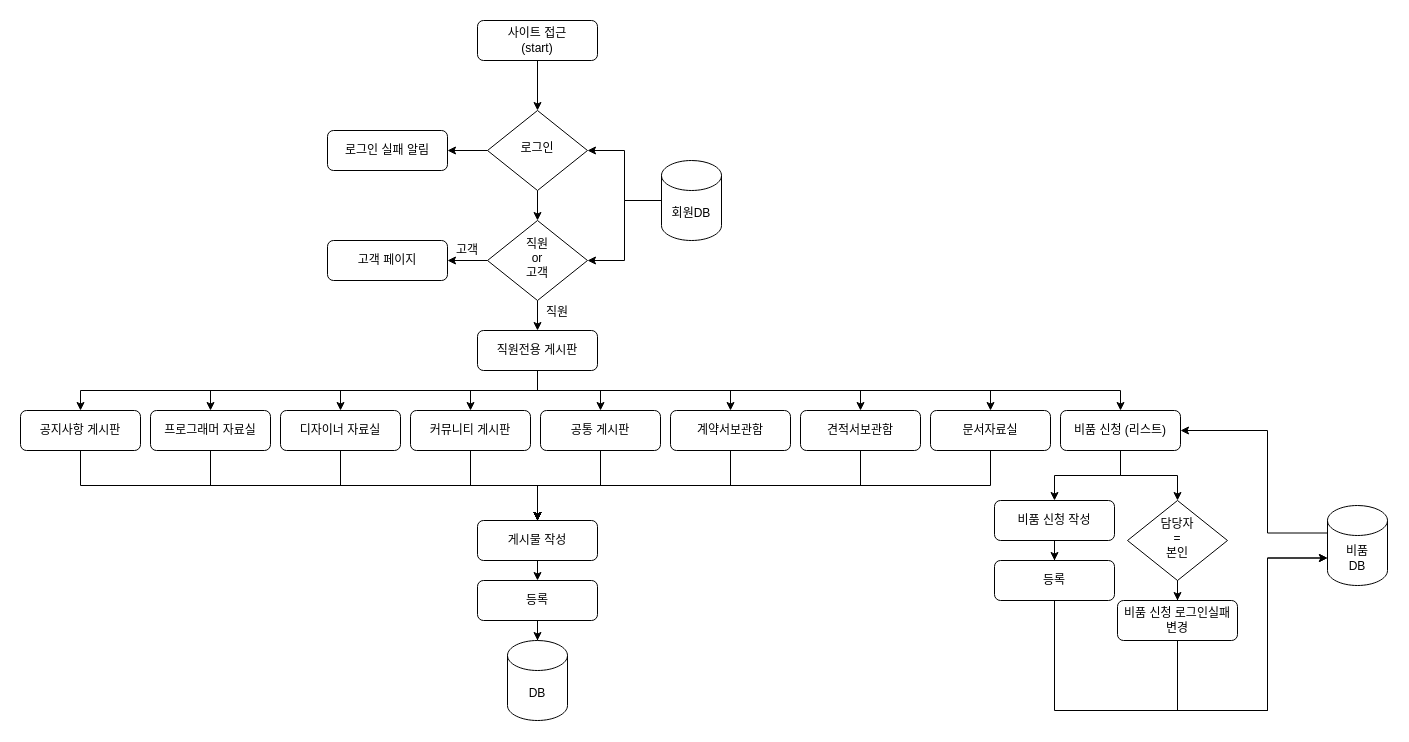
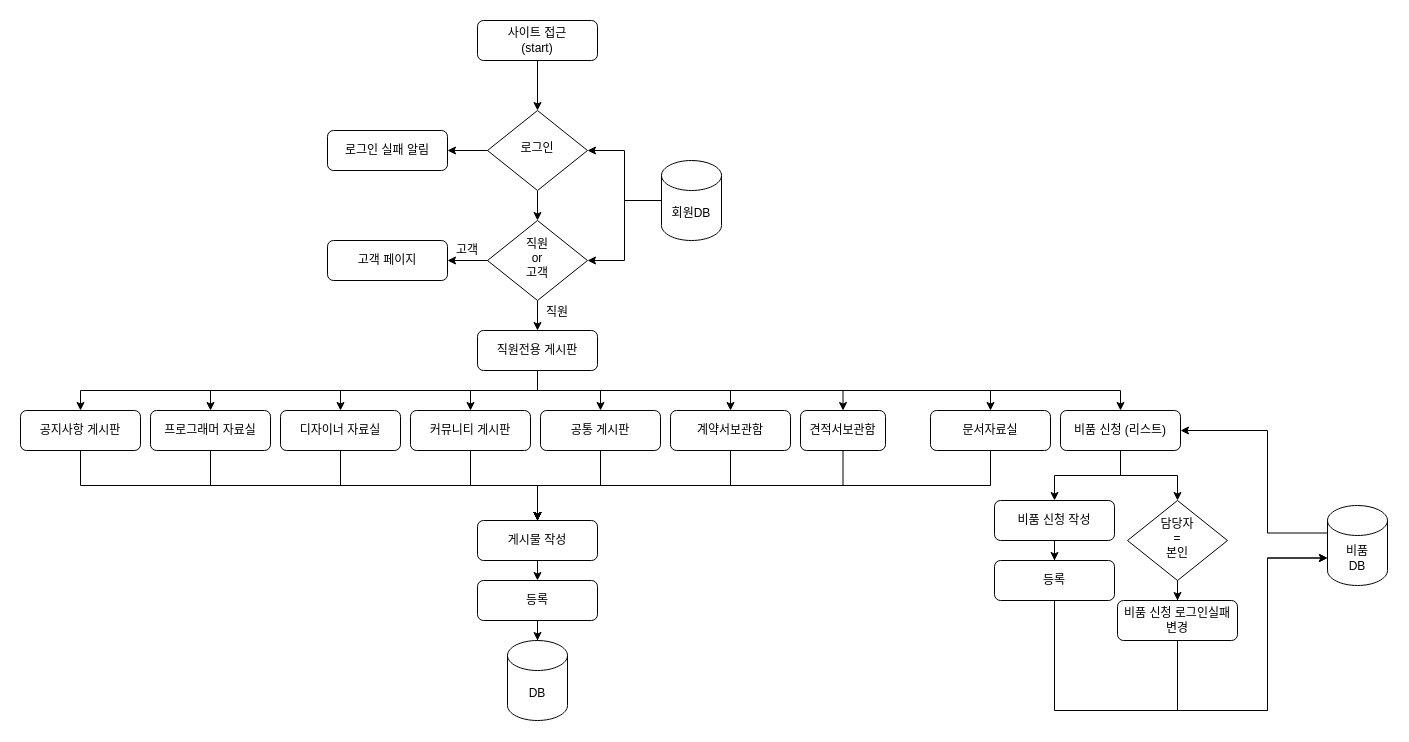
node "견적서보관함": size 120x40 -> 85x40
